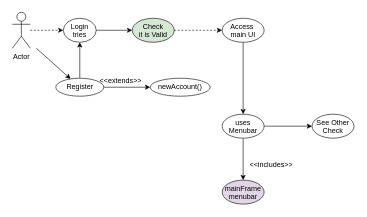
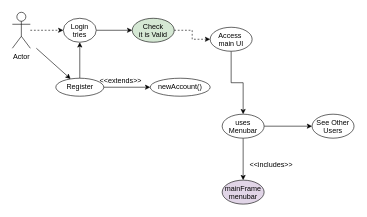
node "Access main UI": moved (243, 30) -> (231, 39)
node "See Other Check": label "See Other Check" -> "See Other Users"
